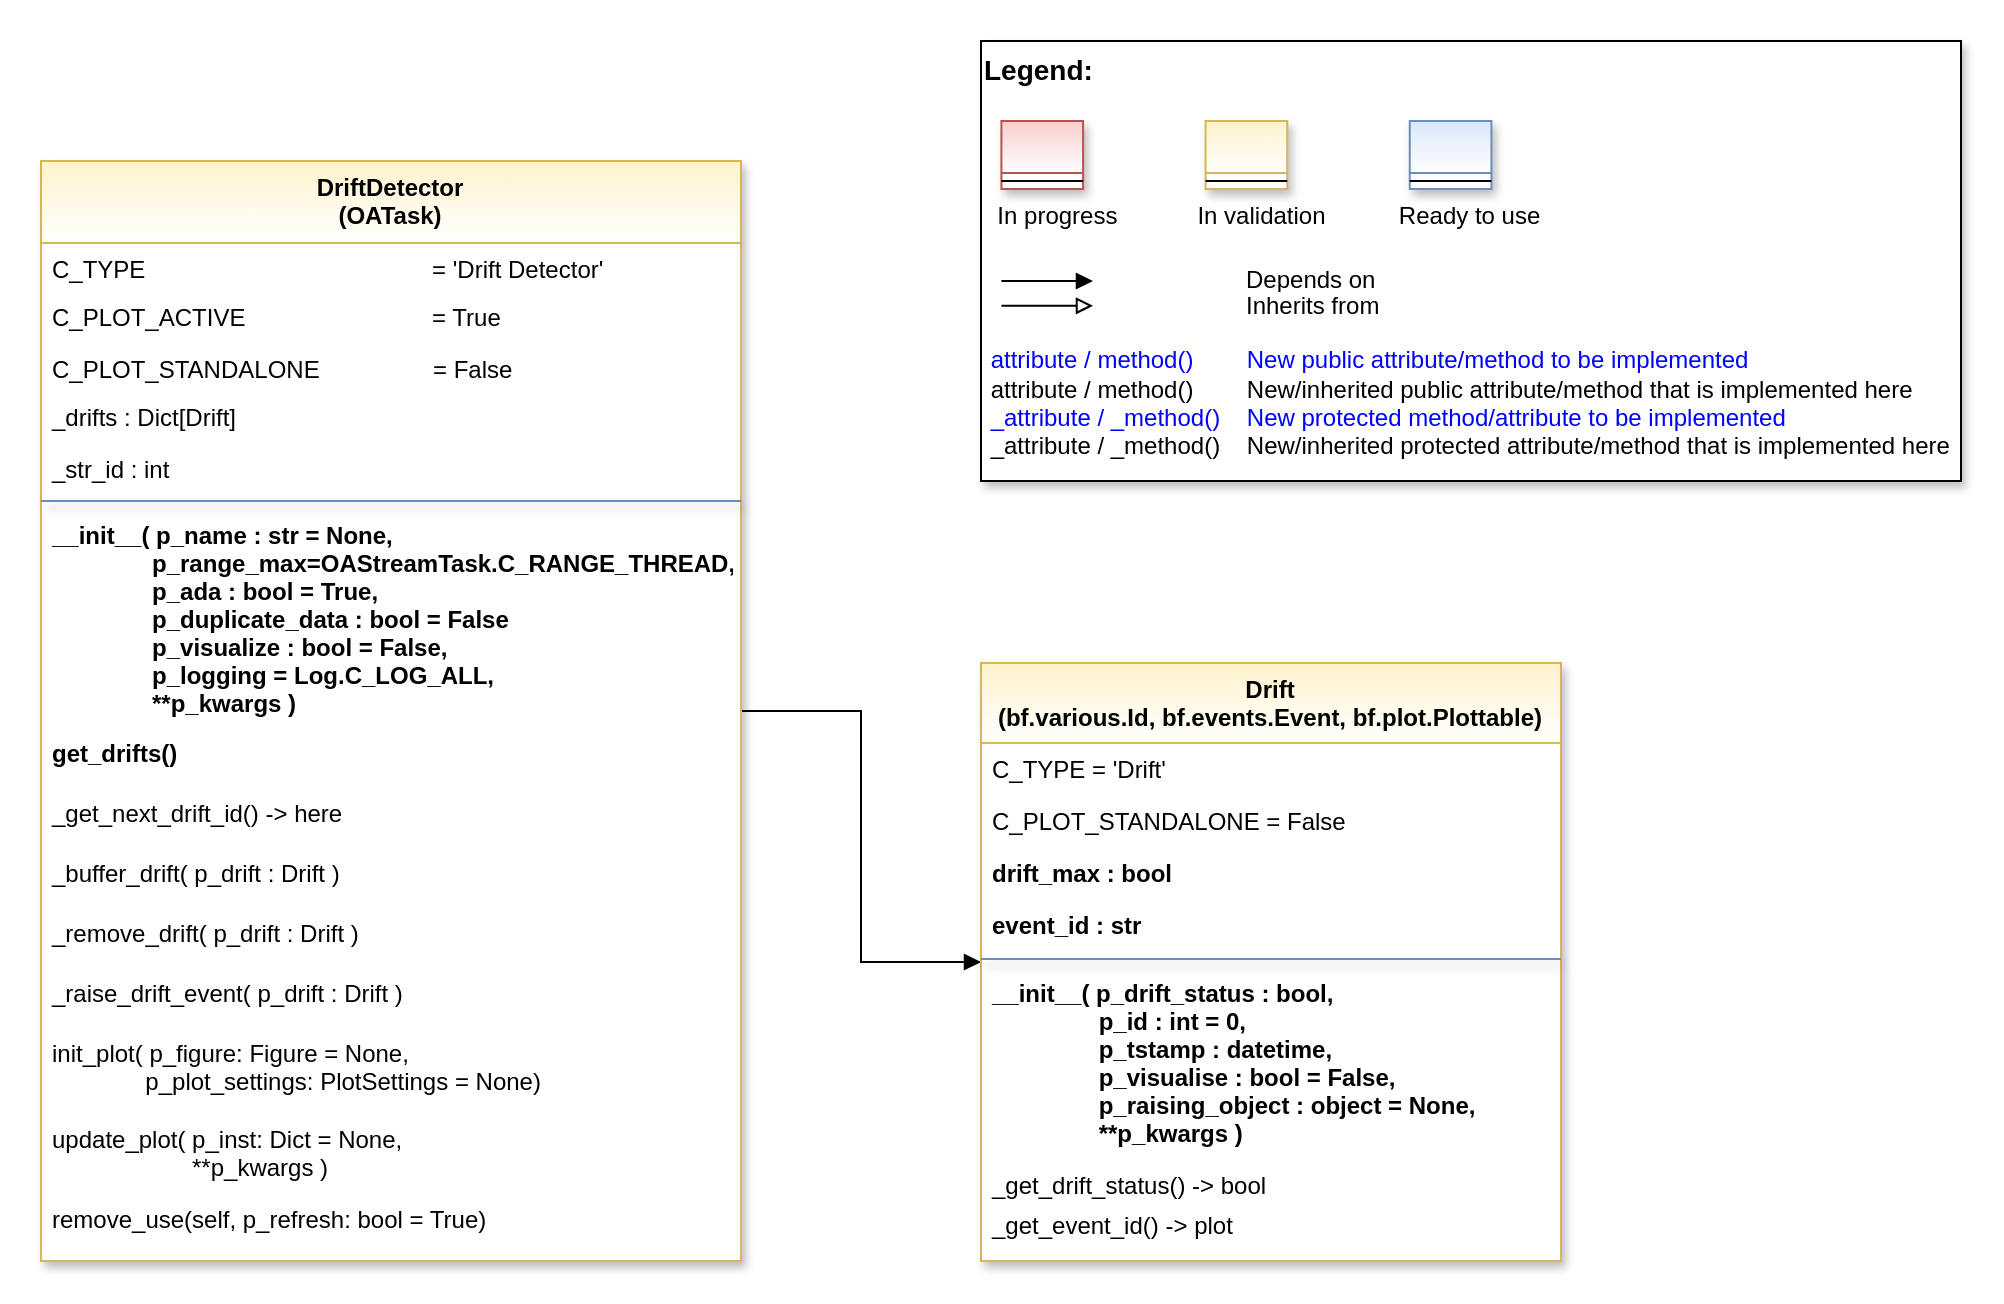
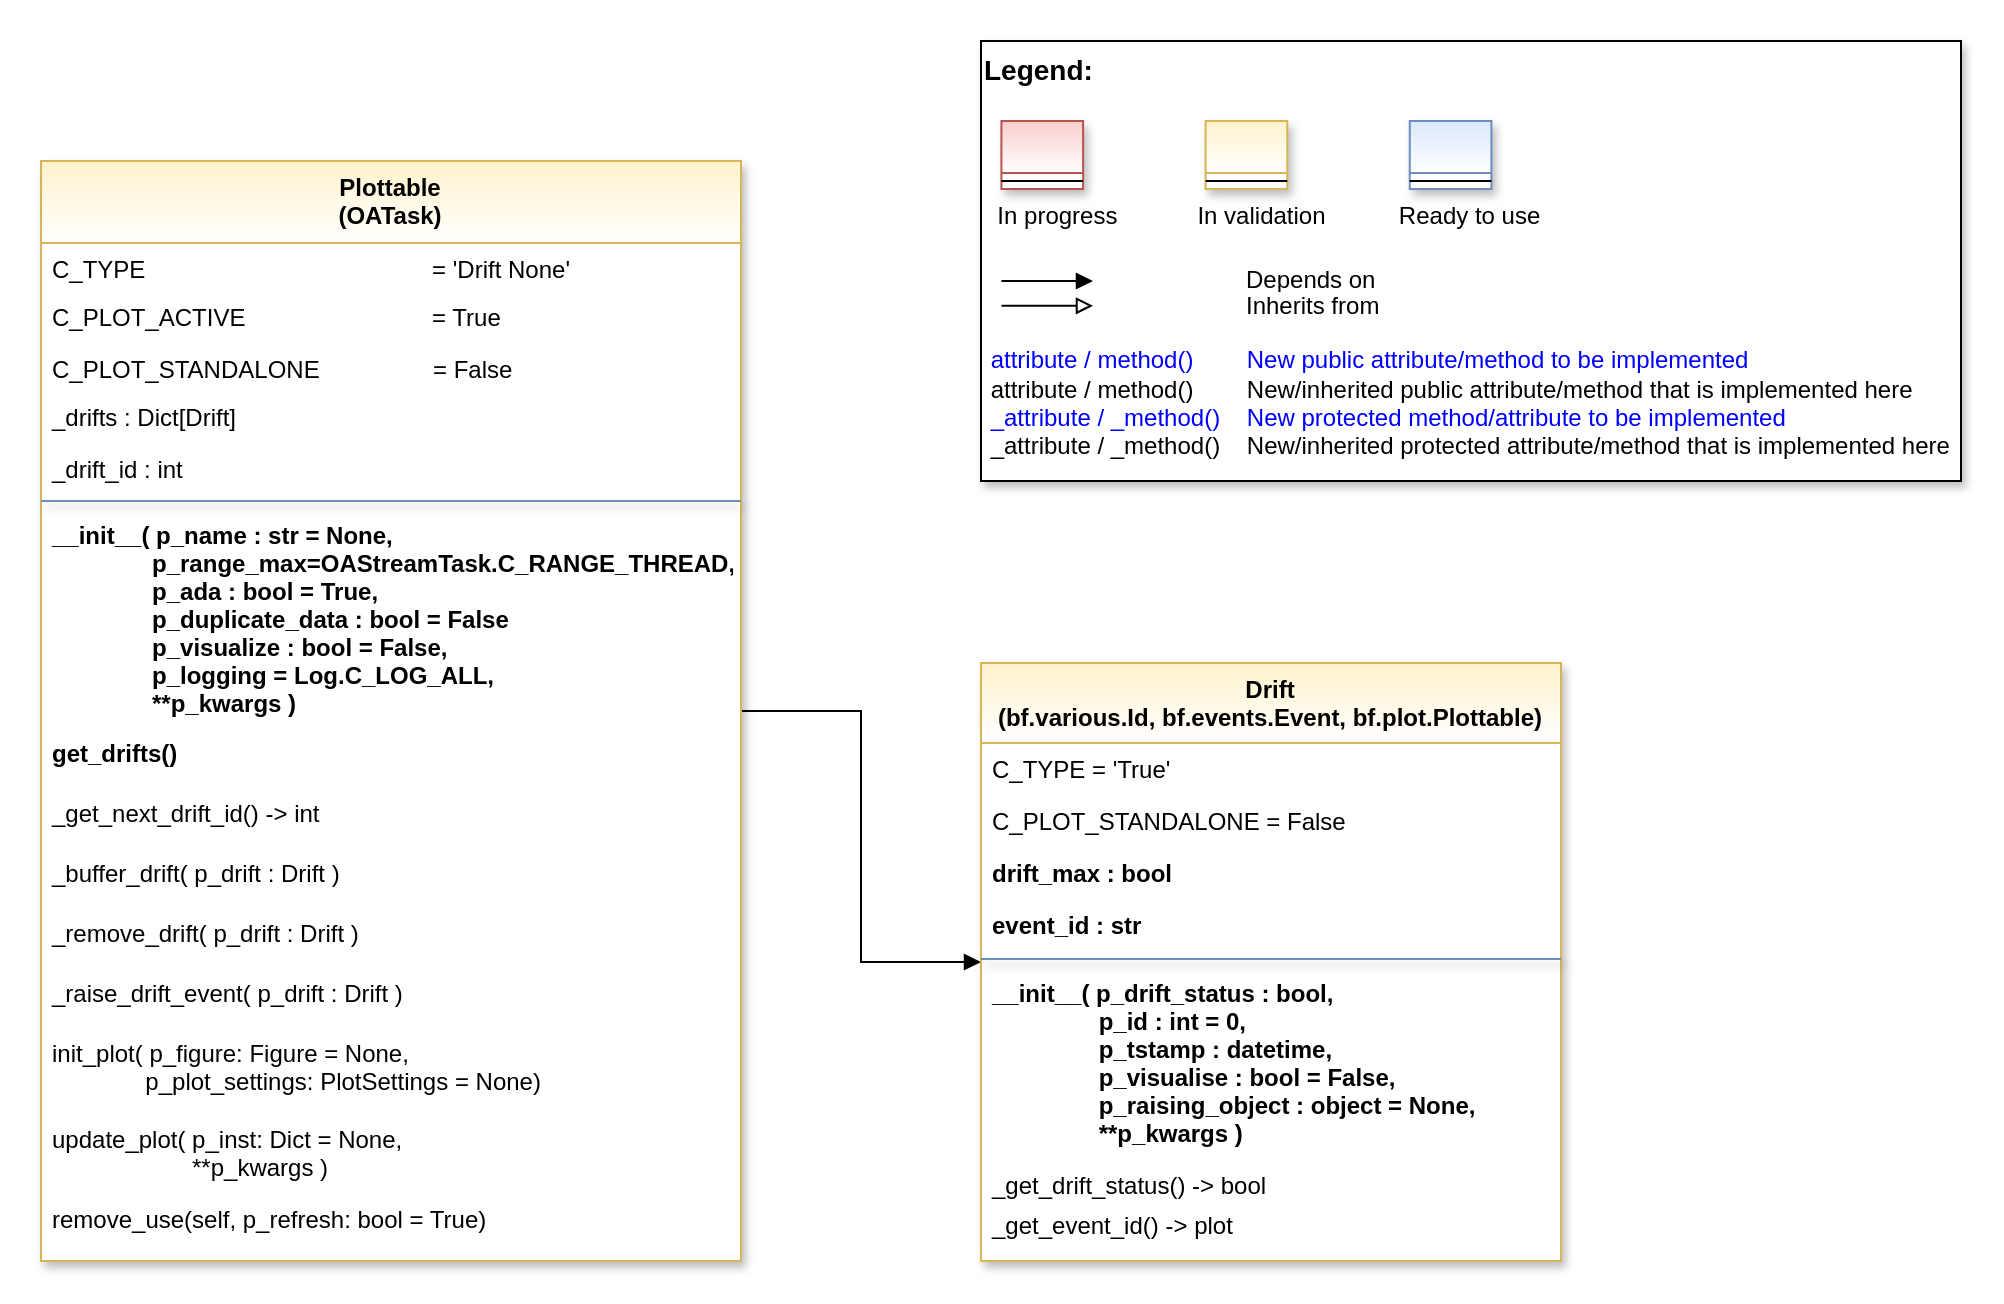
node "DriftDetector (OATask)": label "DriftDetector (OATask)" -> "Plottable (OATask)"
node "C_TYPE = 'Drift Detector'": label "C_TYPE = 'Drift Detector'" -> "C_TYPE = 'Drift None'"
node "_str_id : int": label "_str_id : int" -> "_drift_id : int"
node "C_TYPE = 'Drift'": label "C_TYPE = 'Drift'" -> "C_TYPE = 'True'"
node "_get_next_drift_id() -> here": label "_get_next_drift_id() -> here" -> "_get_next_drift_id() -> int"
